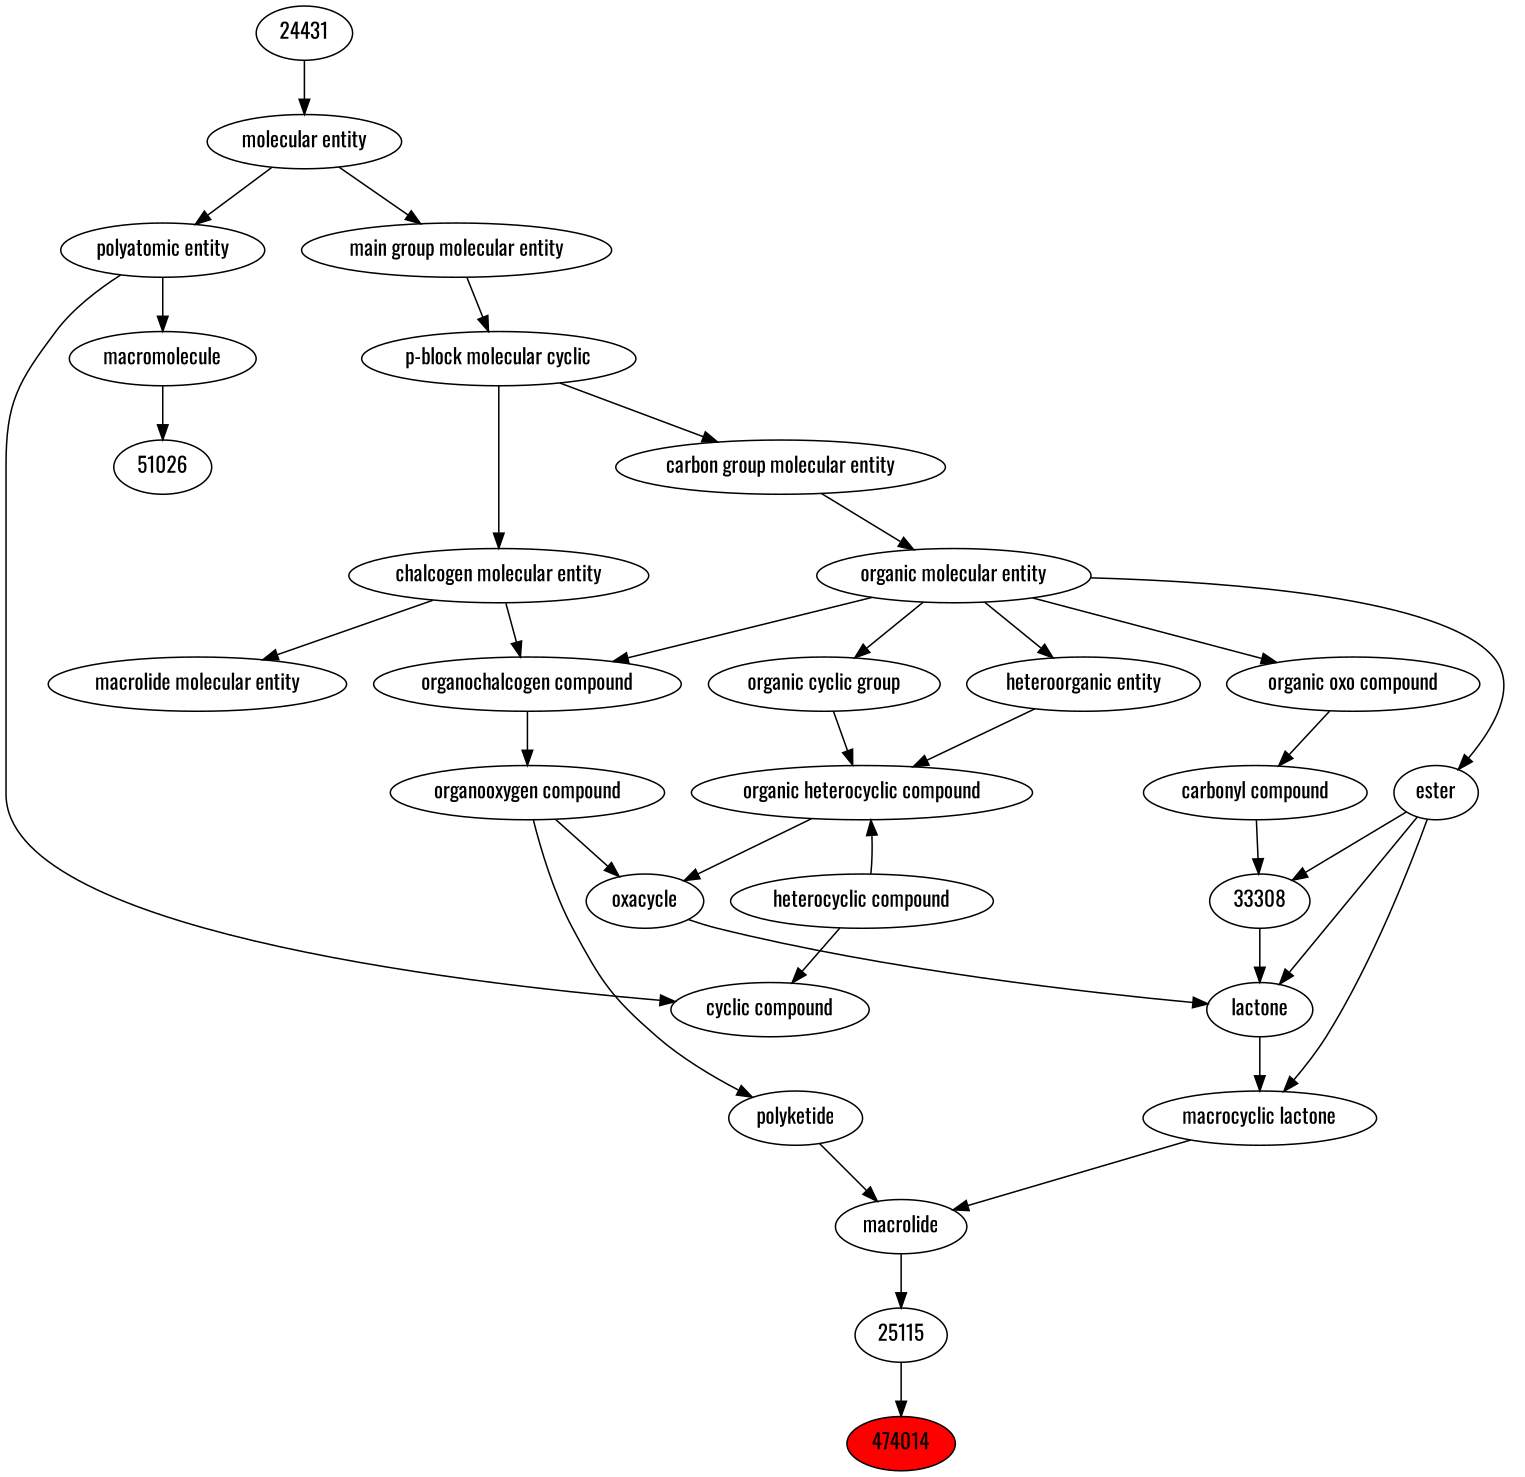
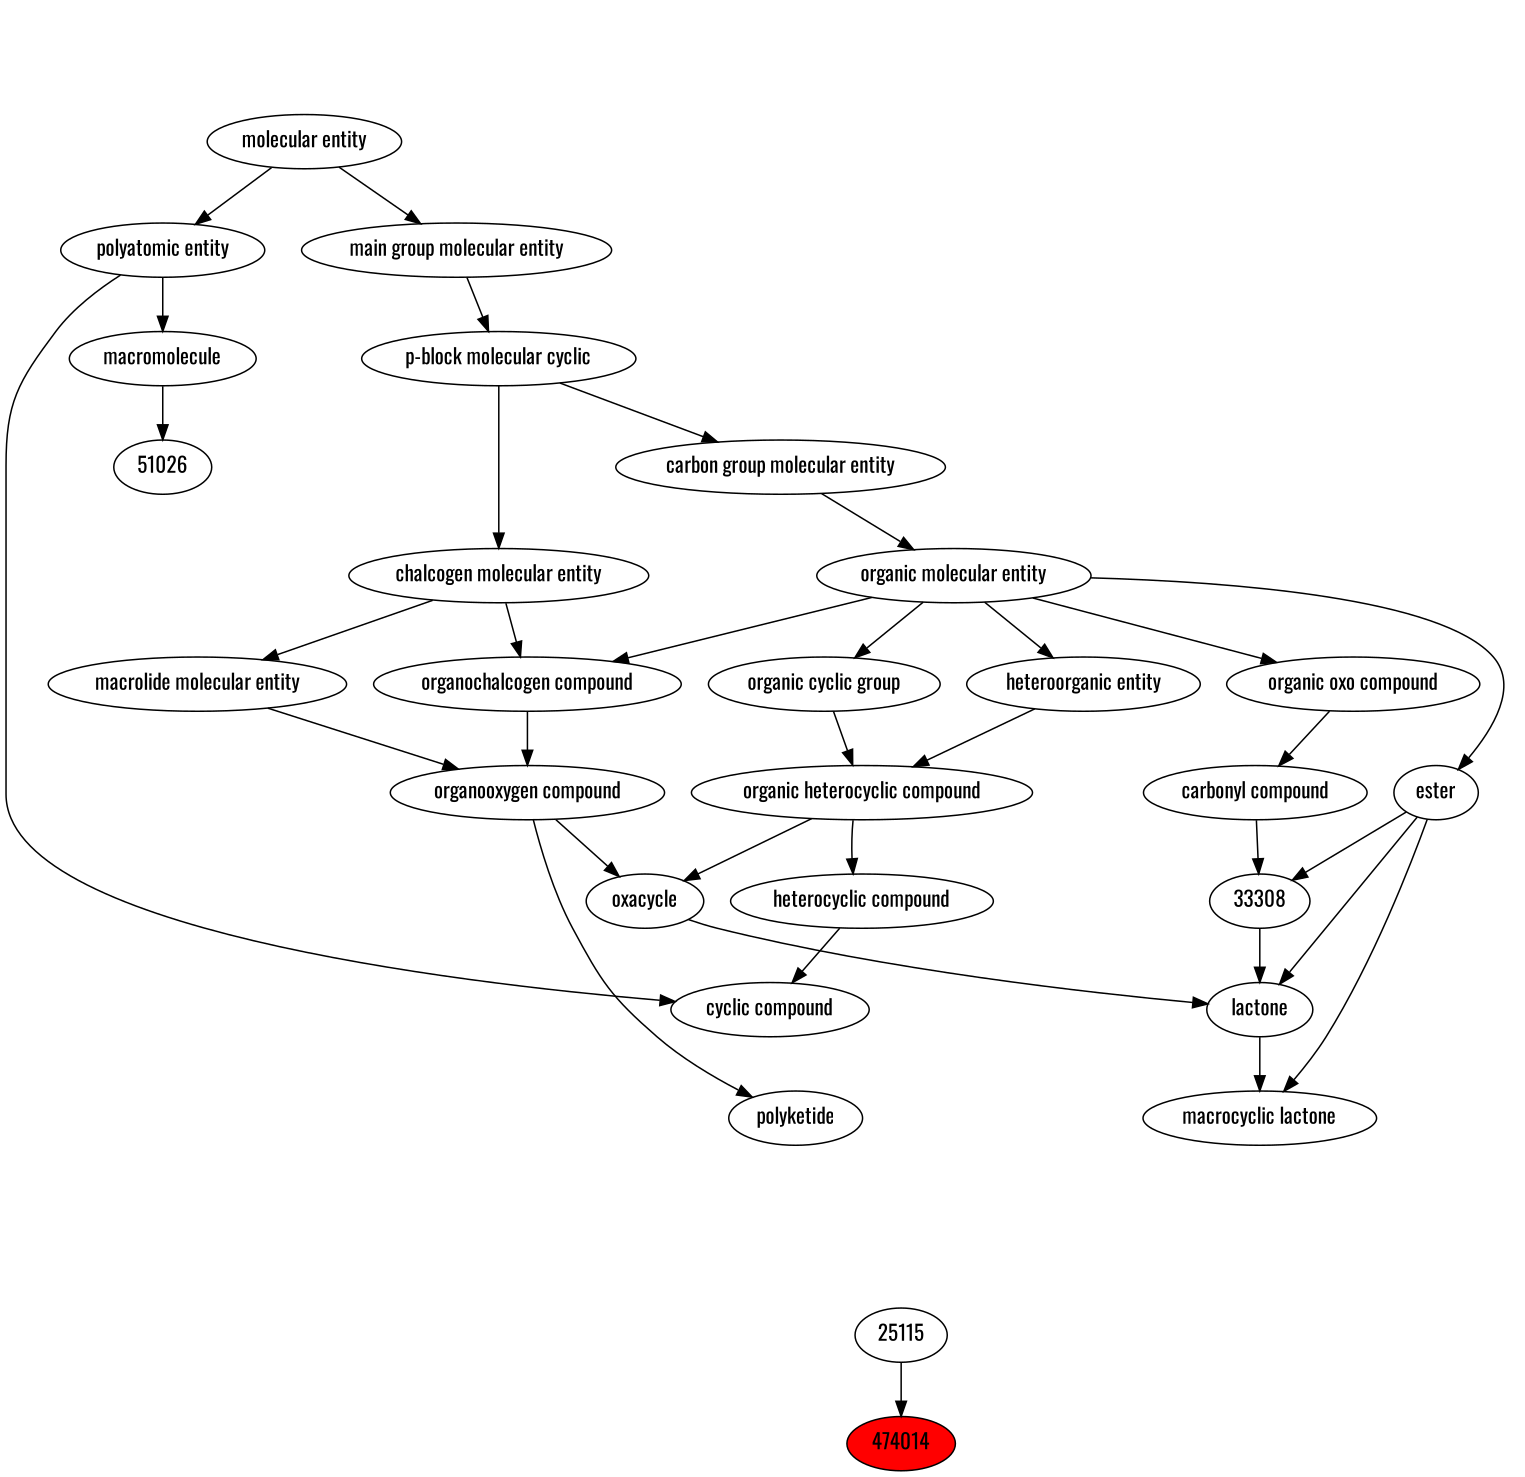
node "24431": removed
edge "macrolide molecular entity" -> "organooxygen compound": added
edge "heterocyclic compound" -> "organic heterocyclic compound": reversed
node "macrolide": removed
